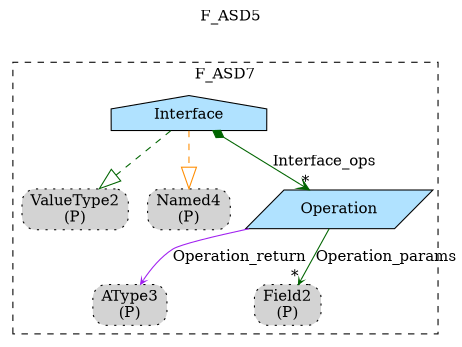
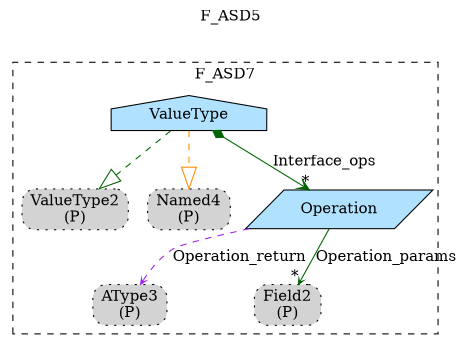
node "Interface": label "Interface" -> "ValueType"
edge "Operation" -> "AType3": style solid -> dashed
